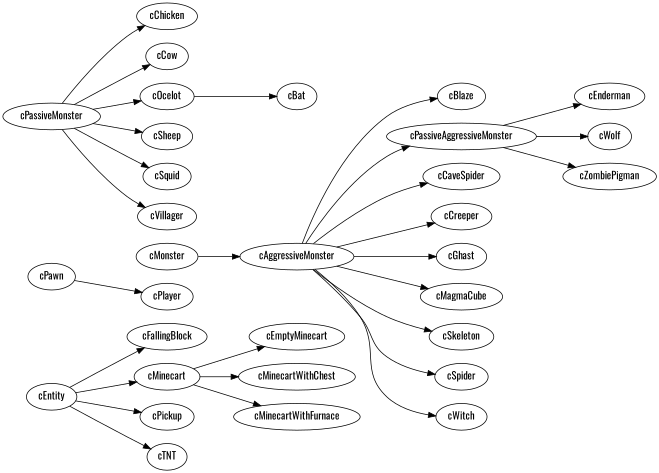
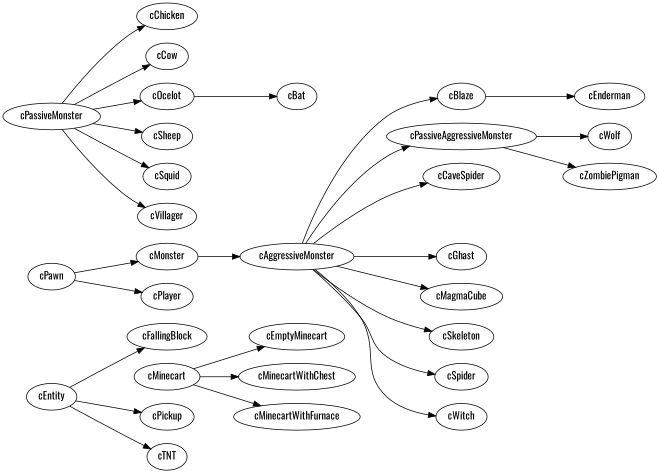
edge "cPassiveAggressiveMonster" -> "cEnderman": now "cBlaze" -> "cEnderman"
node "cCreeper": removed
edge "cPawn" -> "cMonster": added
edge "cEntity" -> "cMinecart": removed
